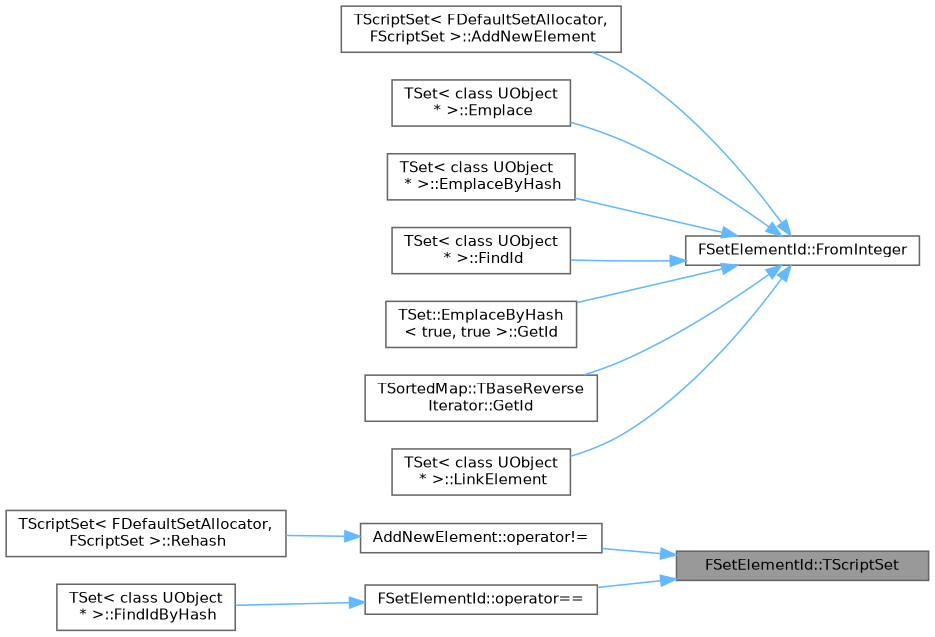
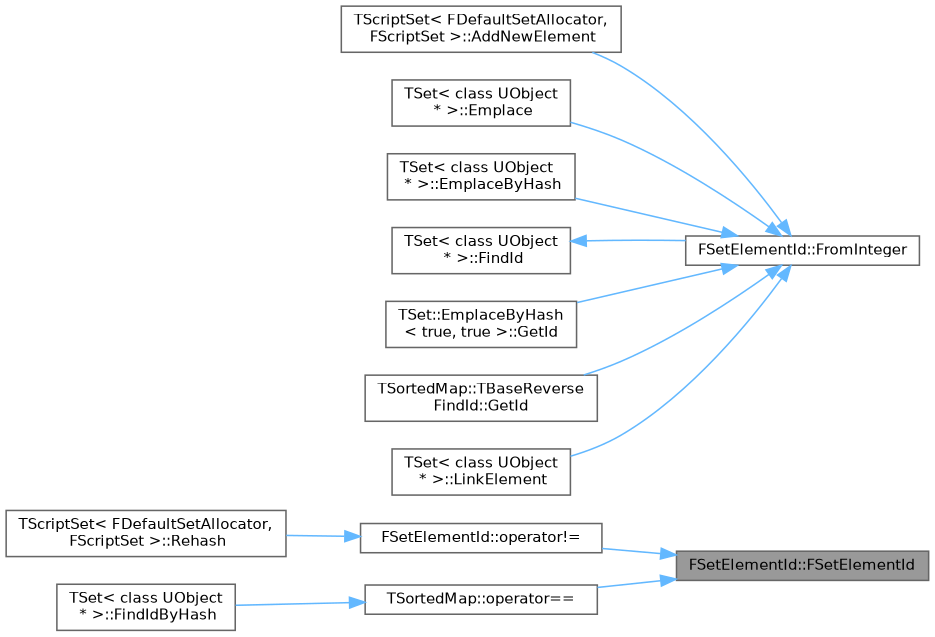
edge "TSet< class UObject * >::FindId" -> "FSetElementId::FromInteger": reversed
node "TSortedMap::TBaseReverse Iterator::GetId": label "TSortedMap::TBaseReverse Iterator::GetId" -> "TSortedMap::TBaseReverse FindId::GetId"
node "AddNewElement::operator!=": label "AddNewElement::operator!=" -> "FSetElementId::operator!="
node "FSetElementId::TScriptSet": label "FSetElementId::TScriptSet" -> "FSetElementId::FSetElementId"
node "FSetElementId::operator==": label "FSetElementId::operator==" -> "TSortedMap::operator=="
